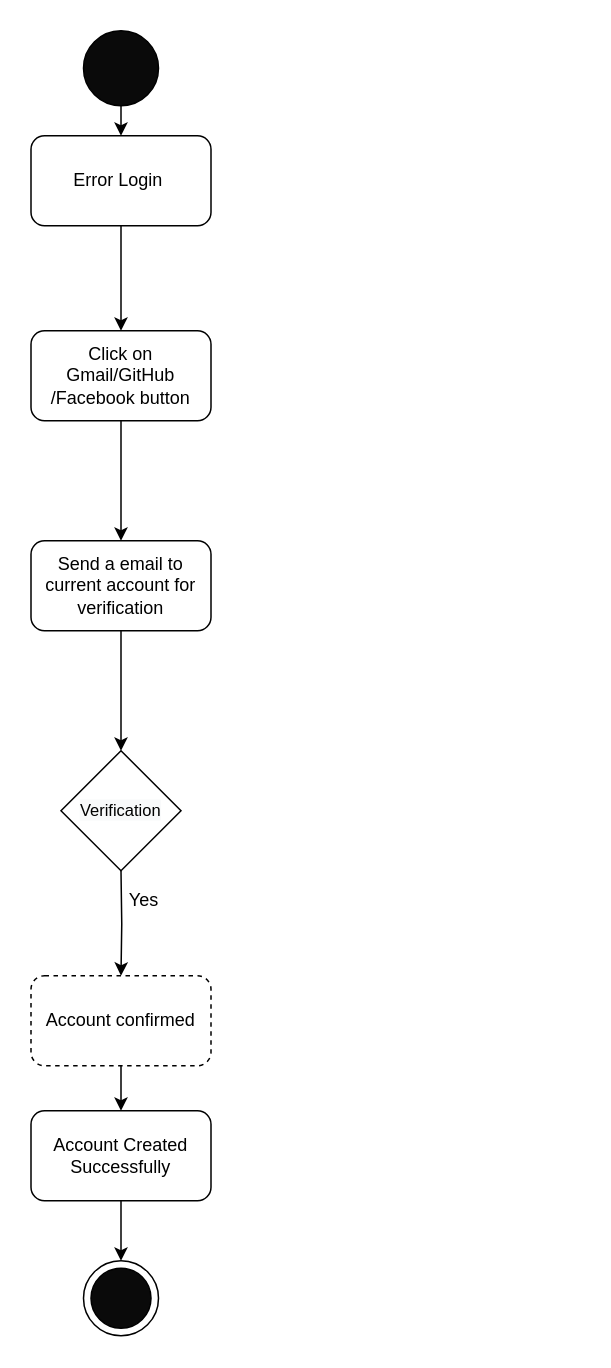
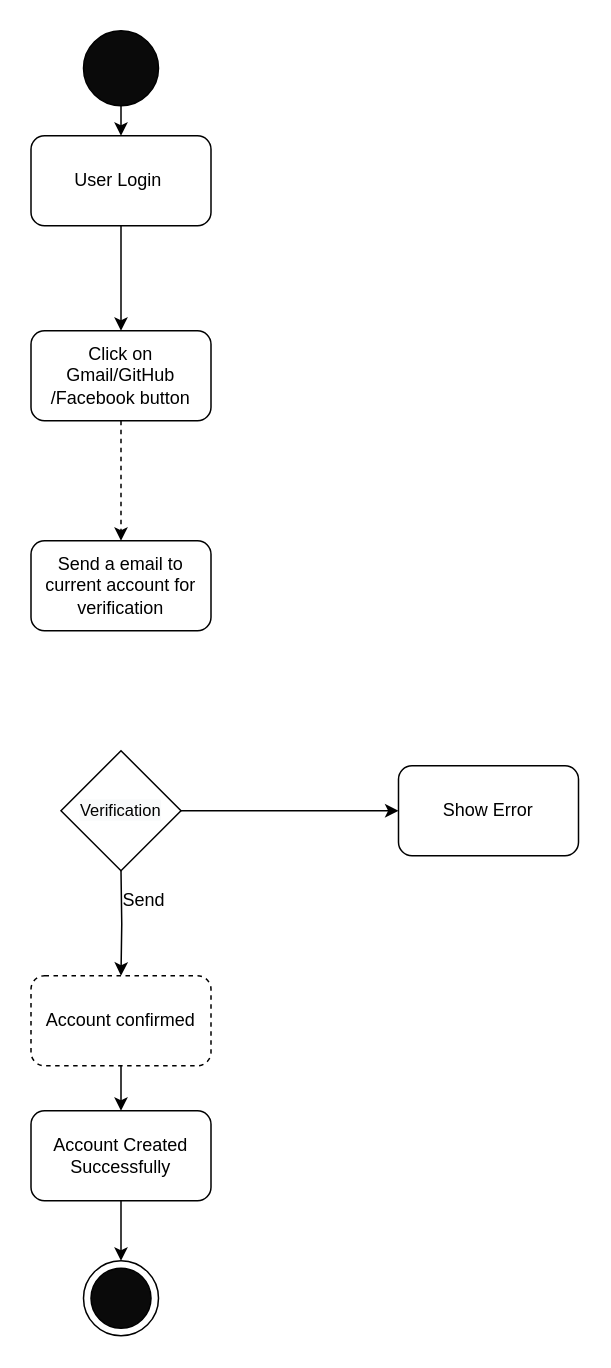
node "Error Login": label "Error Login" -> "User Login"
edge "Click on Gmail/GitHub /Facebook button" -> "Send a email to current account for verification": style solid -> dashed
edge "Send a email to current account for verification" -> "Verification": removed
edge "Verification" -> "Show Error": added
node "Show Error": added
node "Yes": label "Yes" -> "Send"
